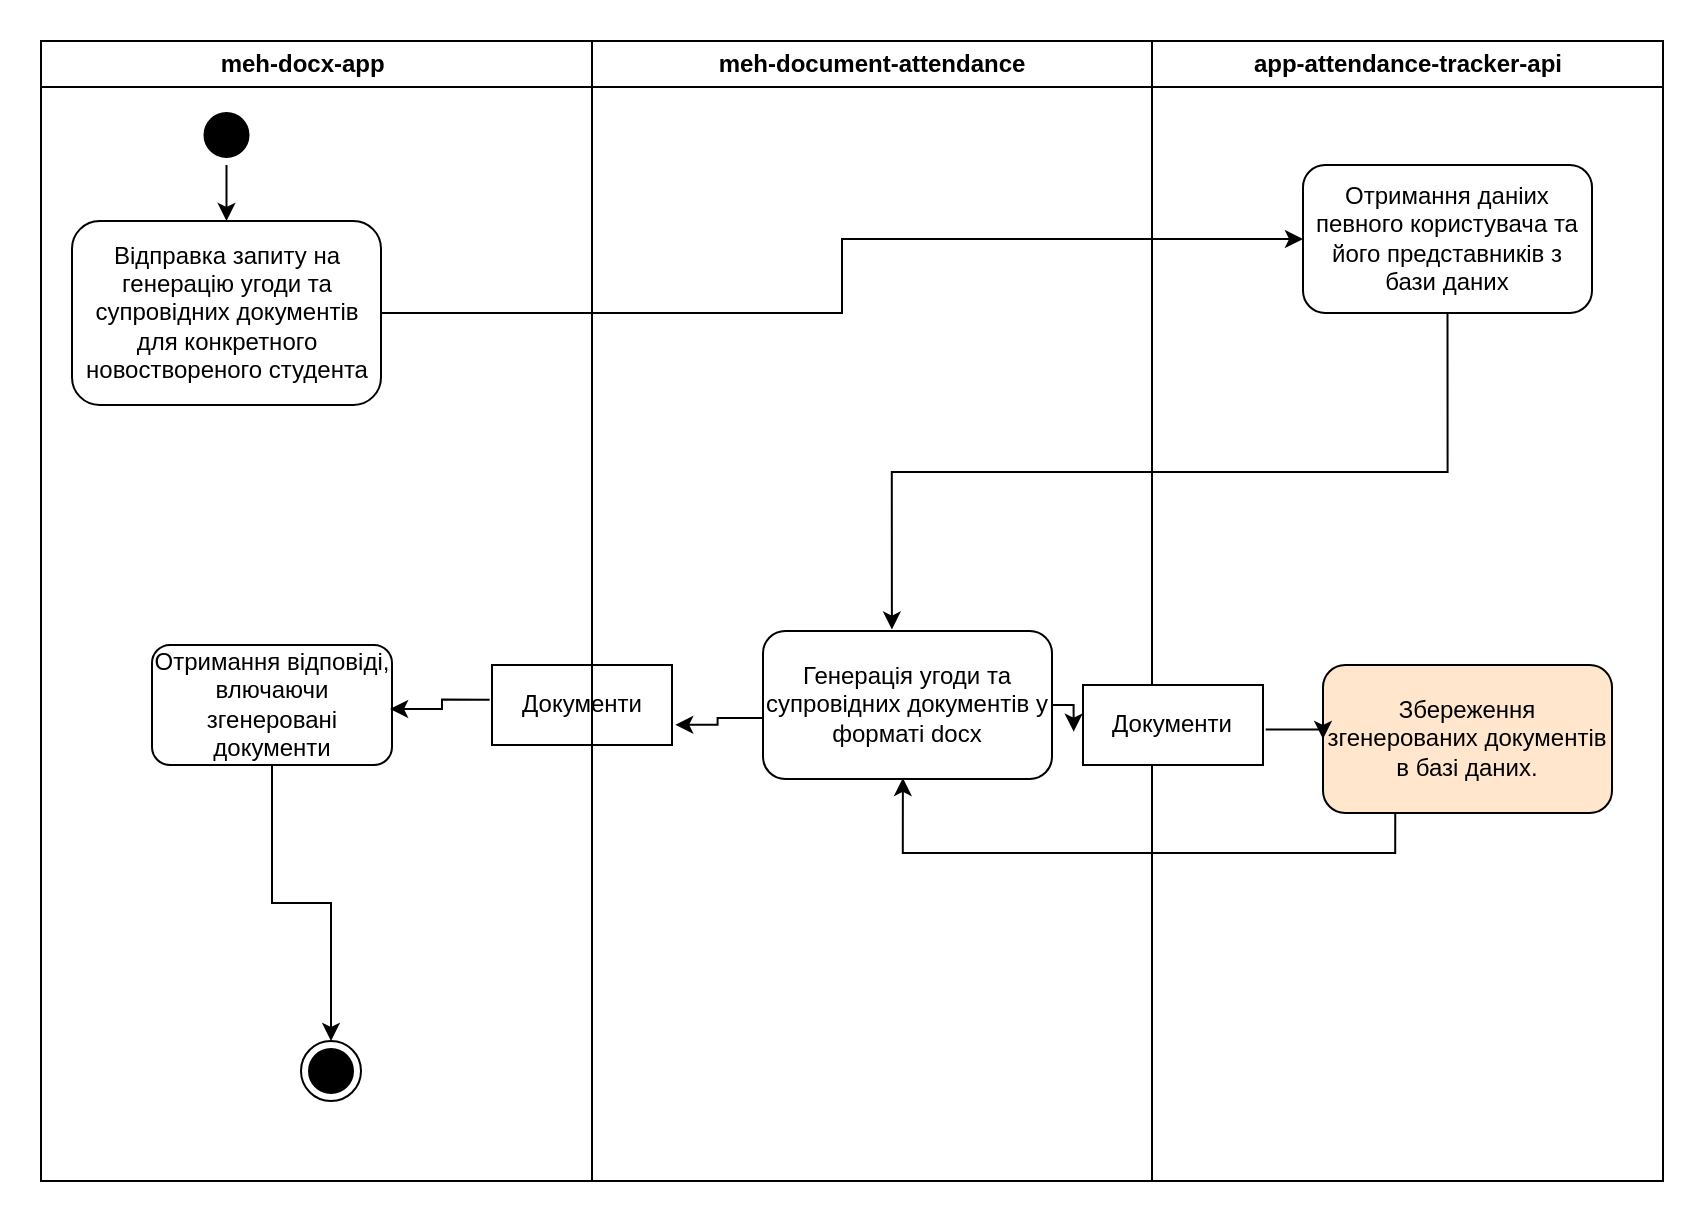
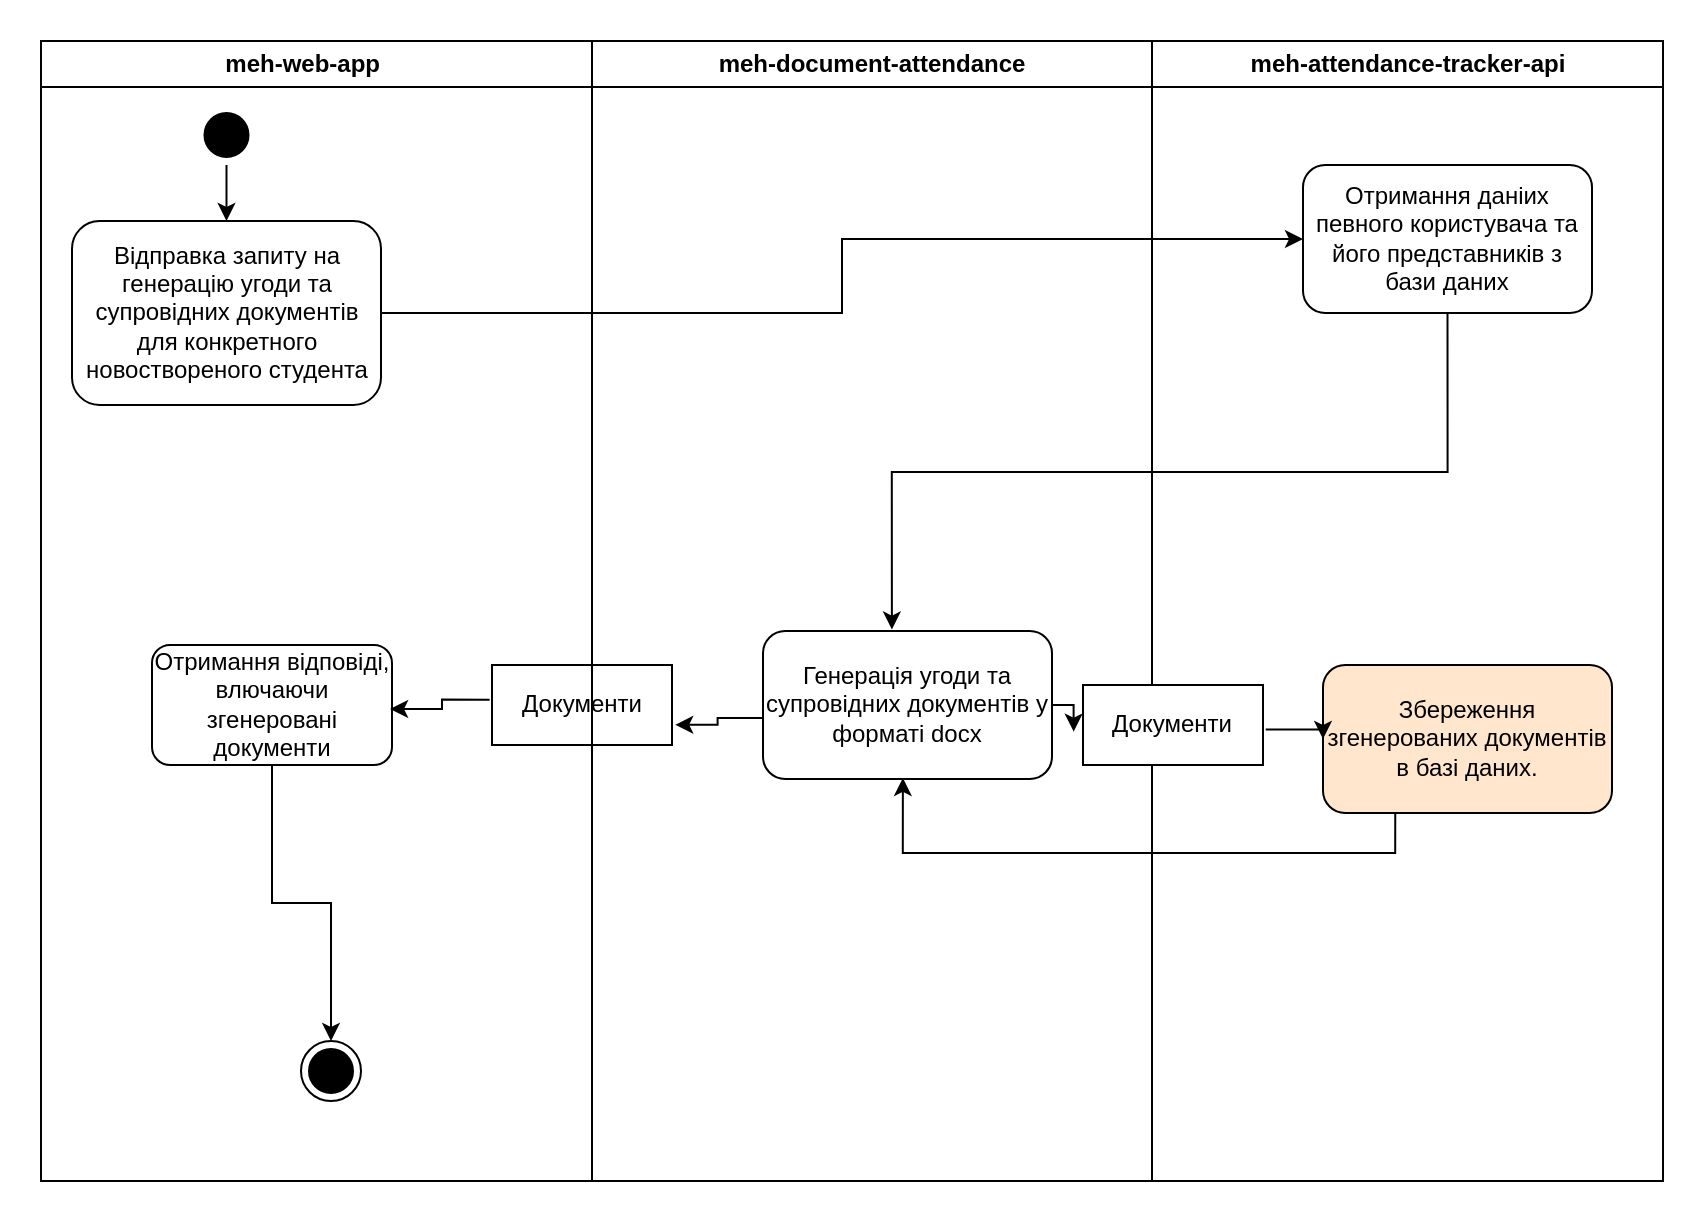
node "meh-docx-app": label "meh-docx-app" -> "meh-web-app"
node "app-attendance-tracker-api": label "app-attendance-tracker-api" -> "meh-attendance-tracker-api"
